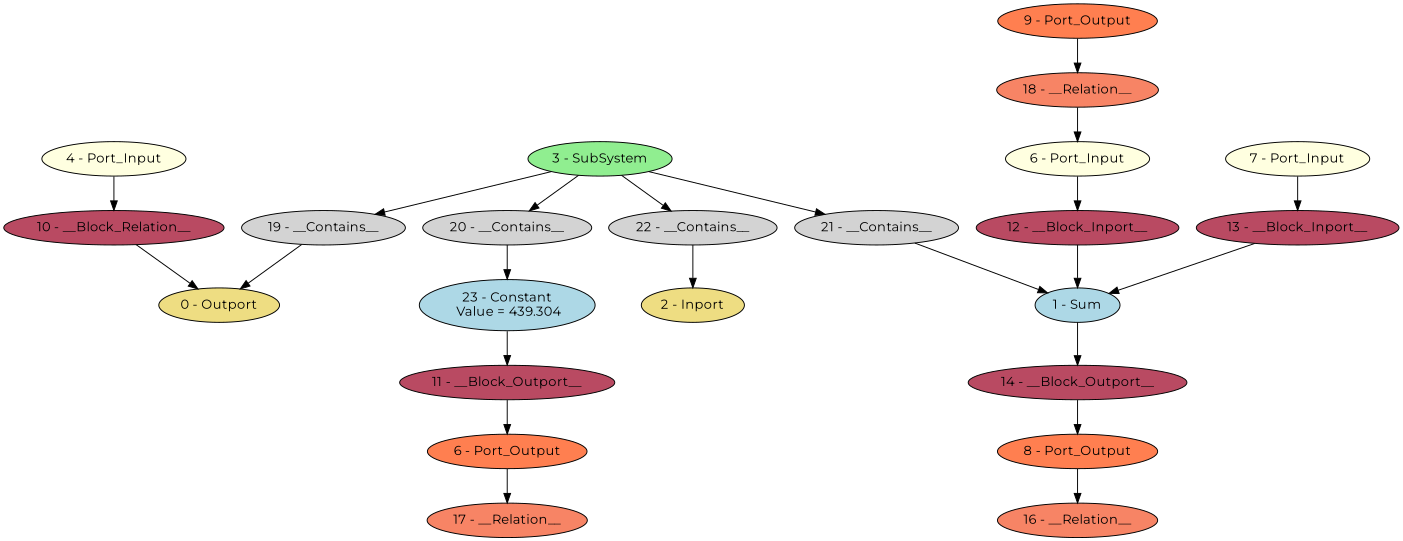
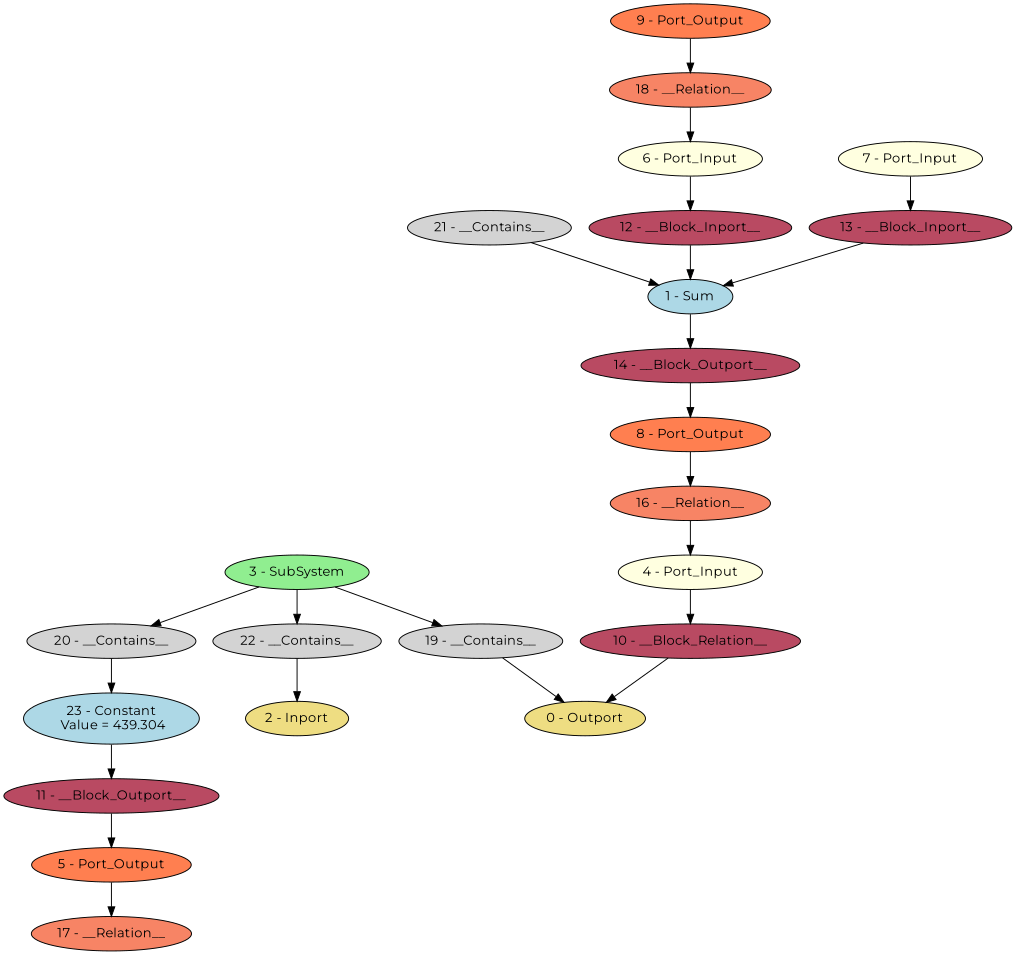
edge "3 - SubSystem" -> "21 - __Contains__": removed
node "6 - Port_Output": label "6 - Port_Output" -> "5 - Port_Output"
edge "16 - __Relation__" -> "4 - Port_Input": added
